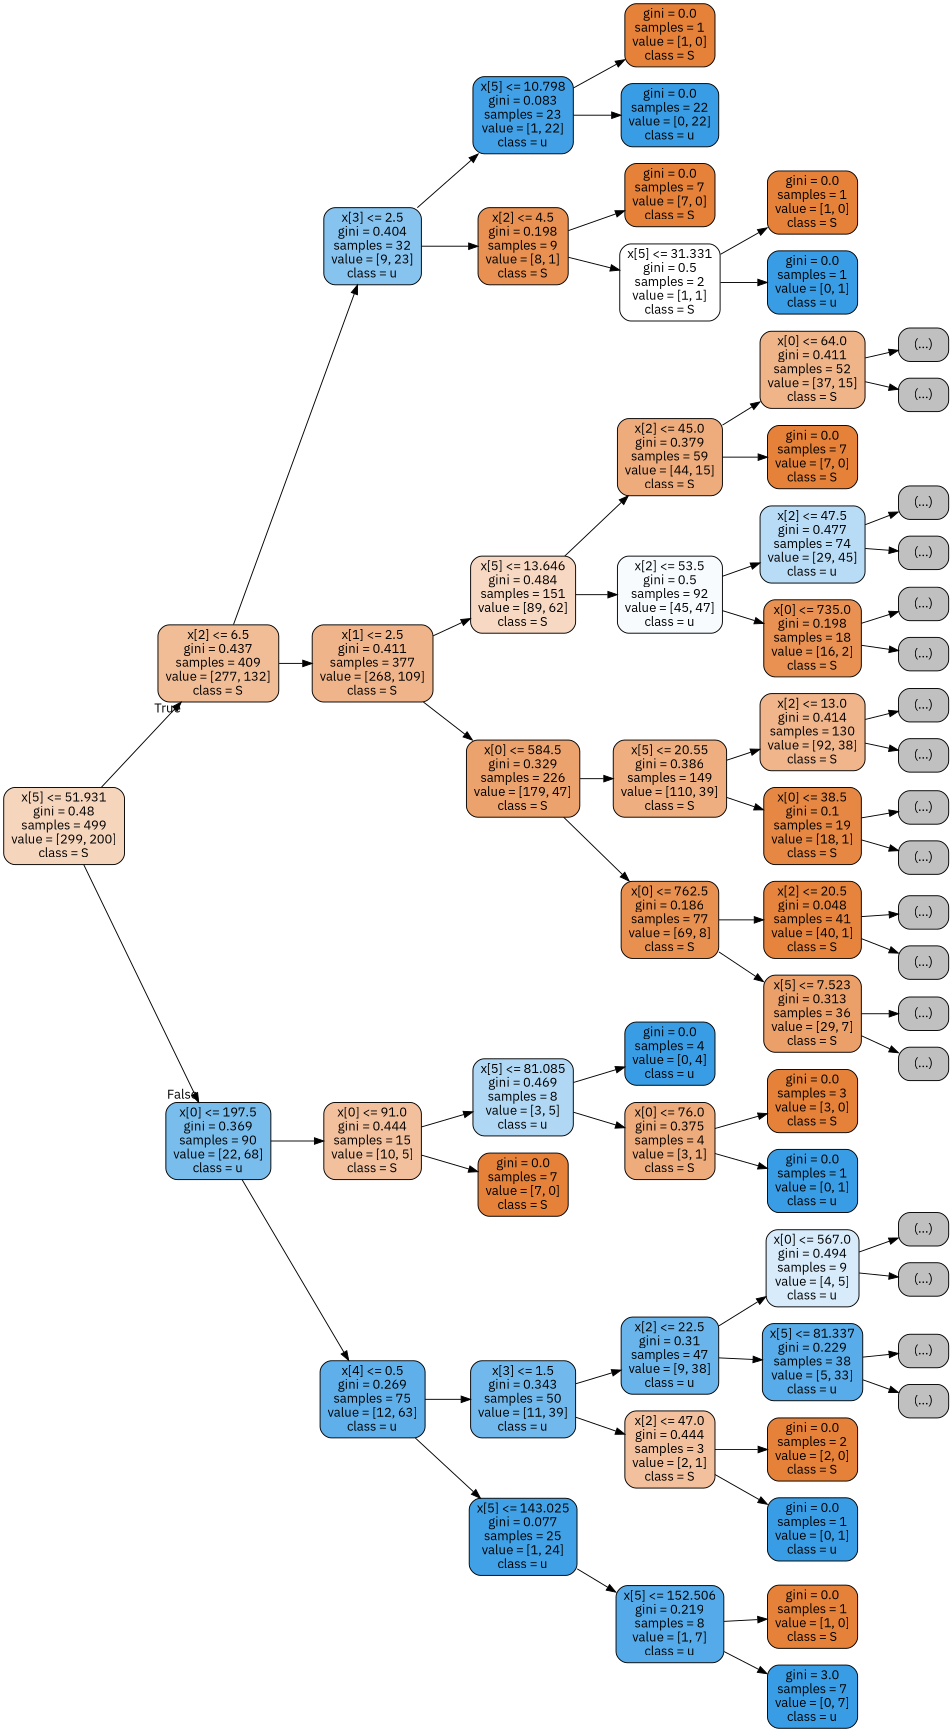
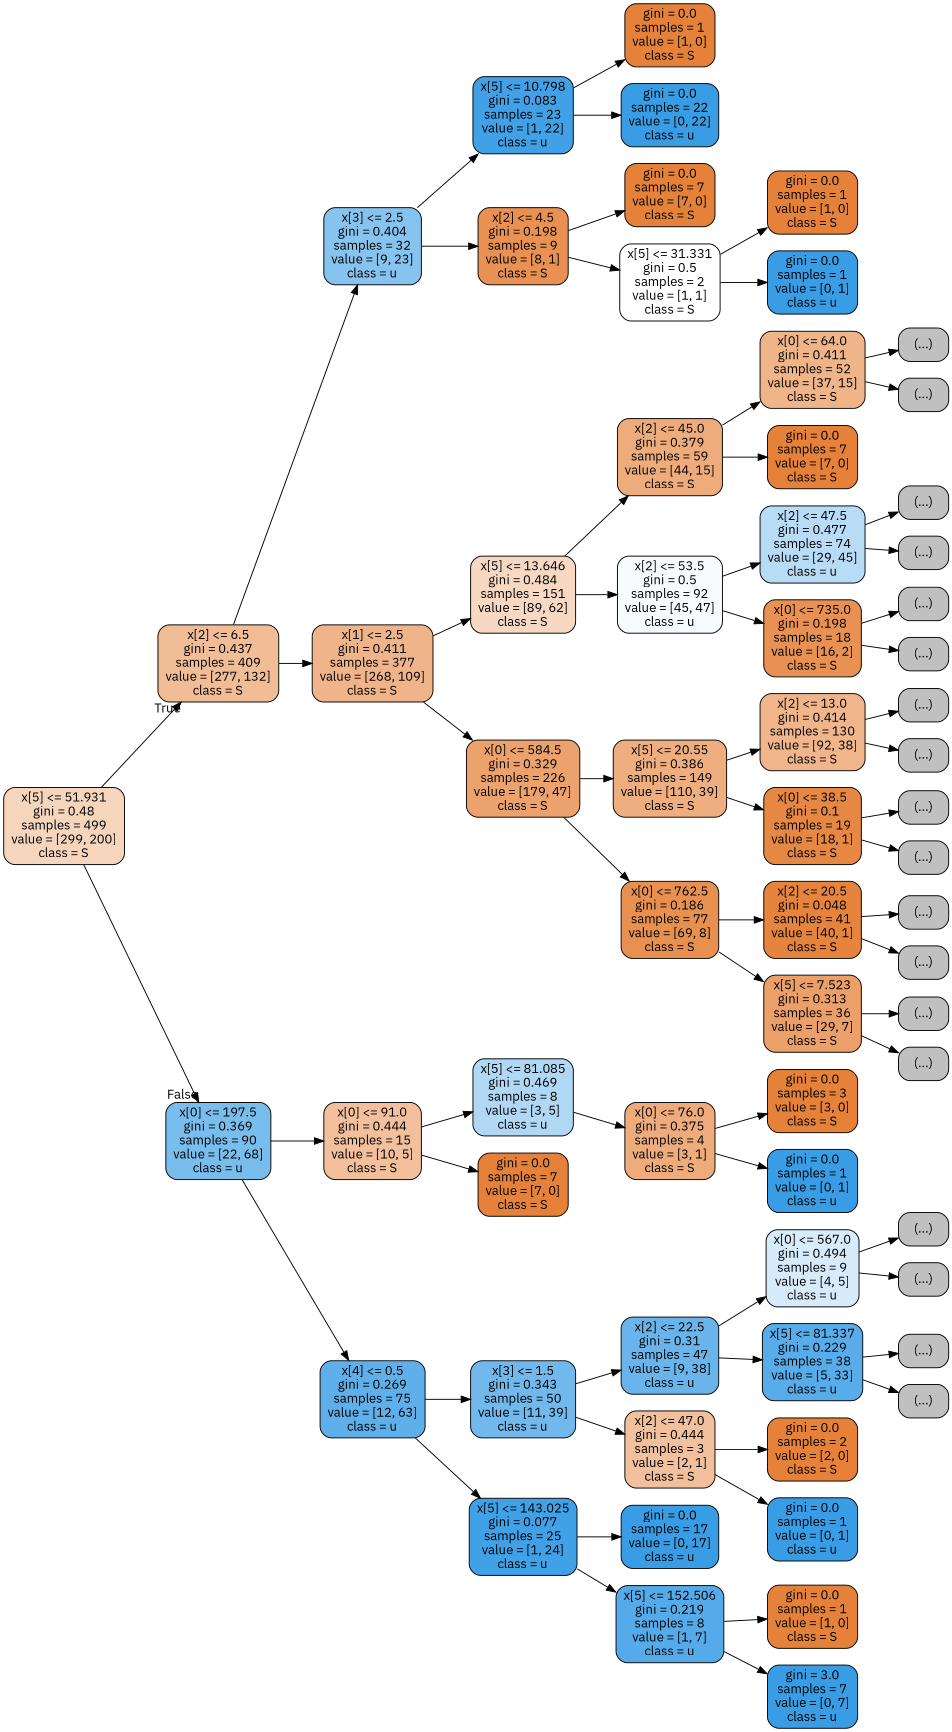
node "gini = 0.0 samples = 4 value = [0, 4] class = u": removed
node "gini = 0.0 samples = 17 value = [0, 17] class = u": added
